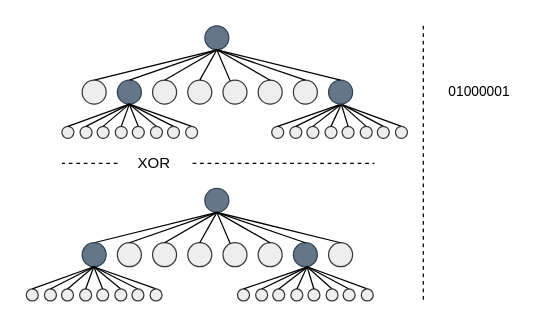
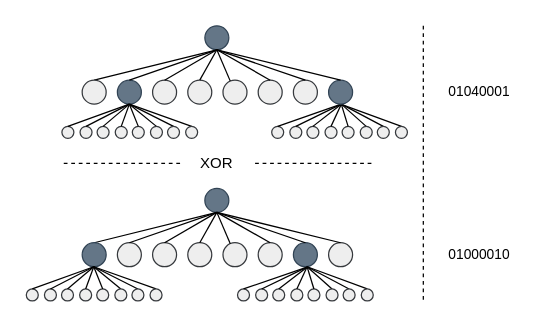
node "01000001": label "01000001" -> "01040001"
node "XOR": moved (155, 163) -> (217, 163)
node "01000010": added
